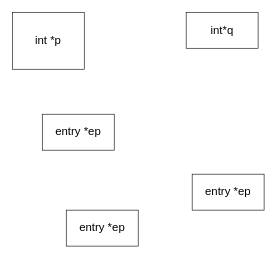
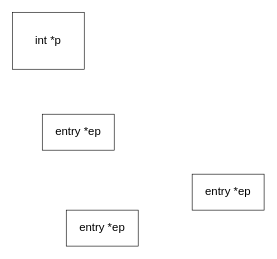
node "int*q": removed
